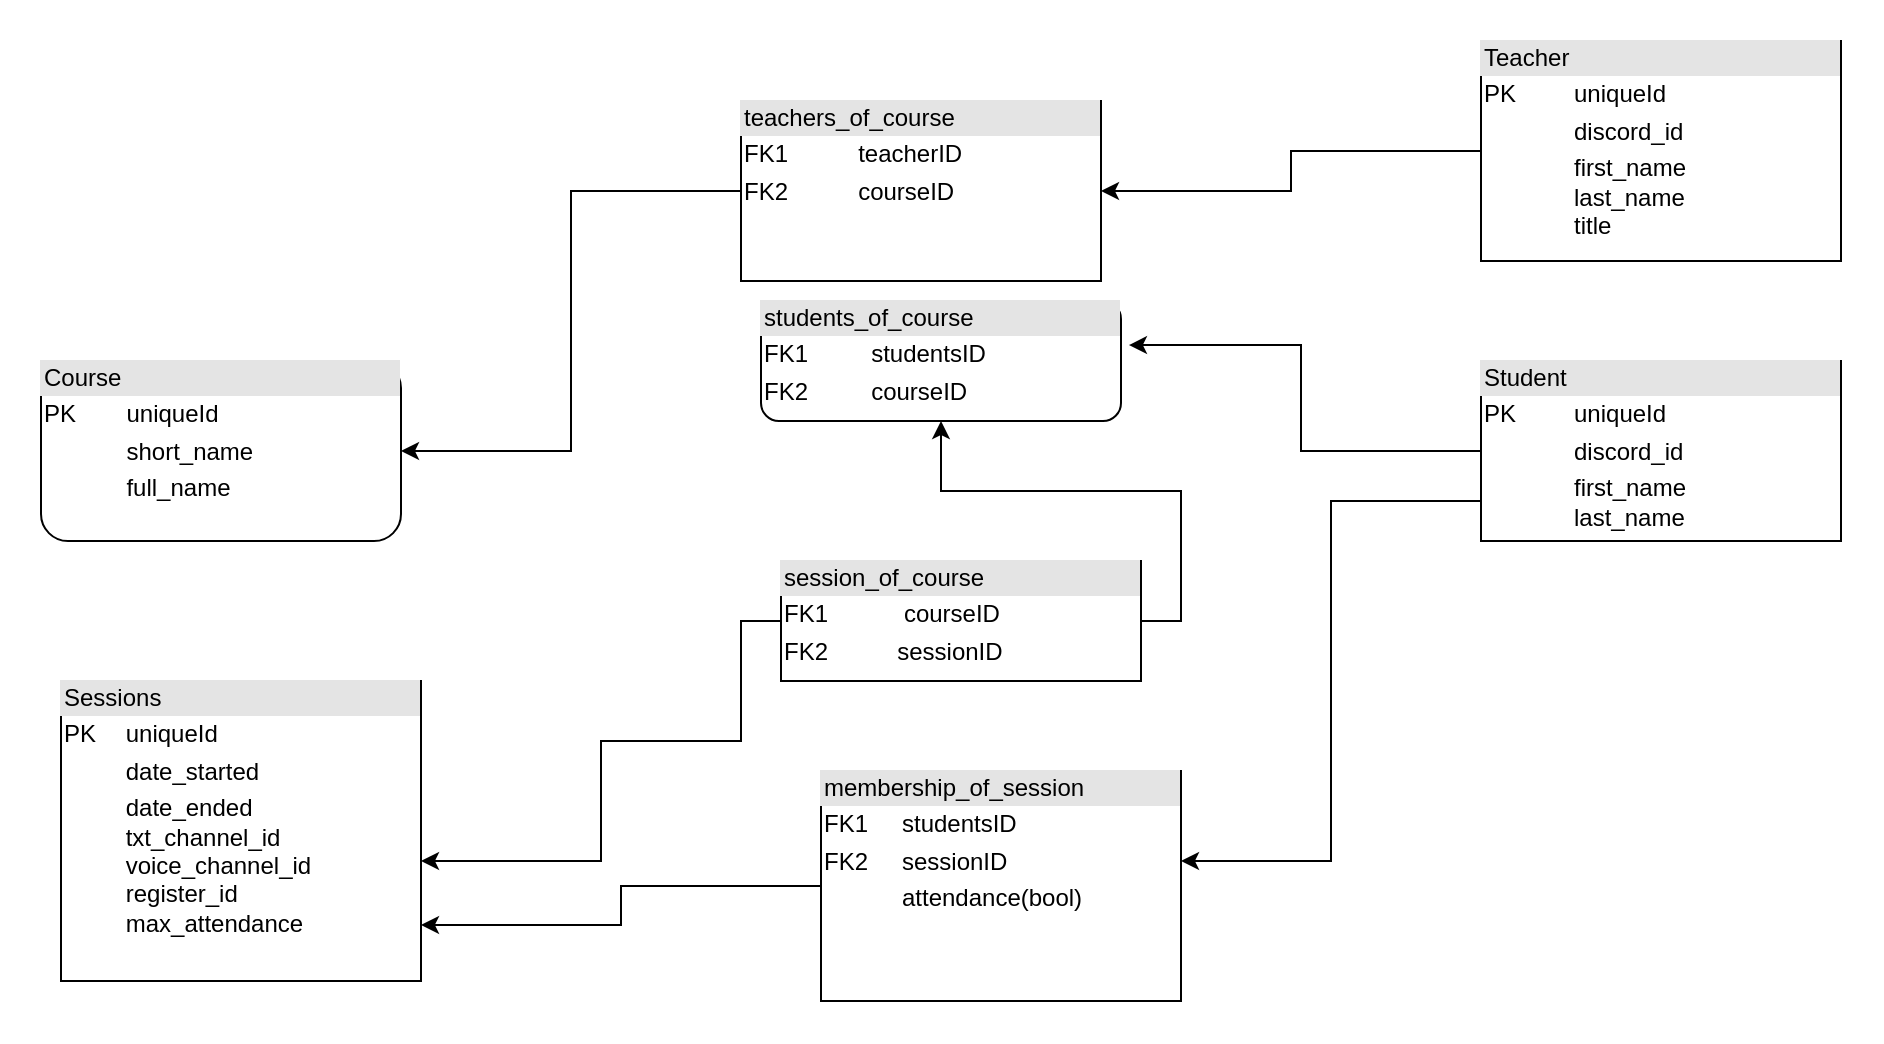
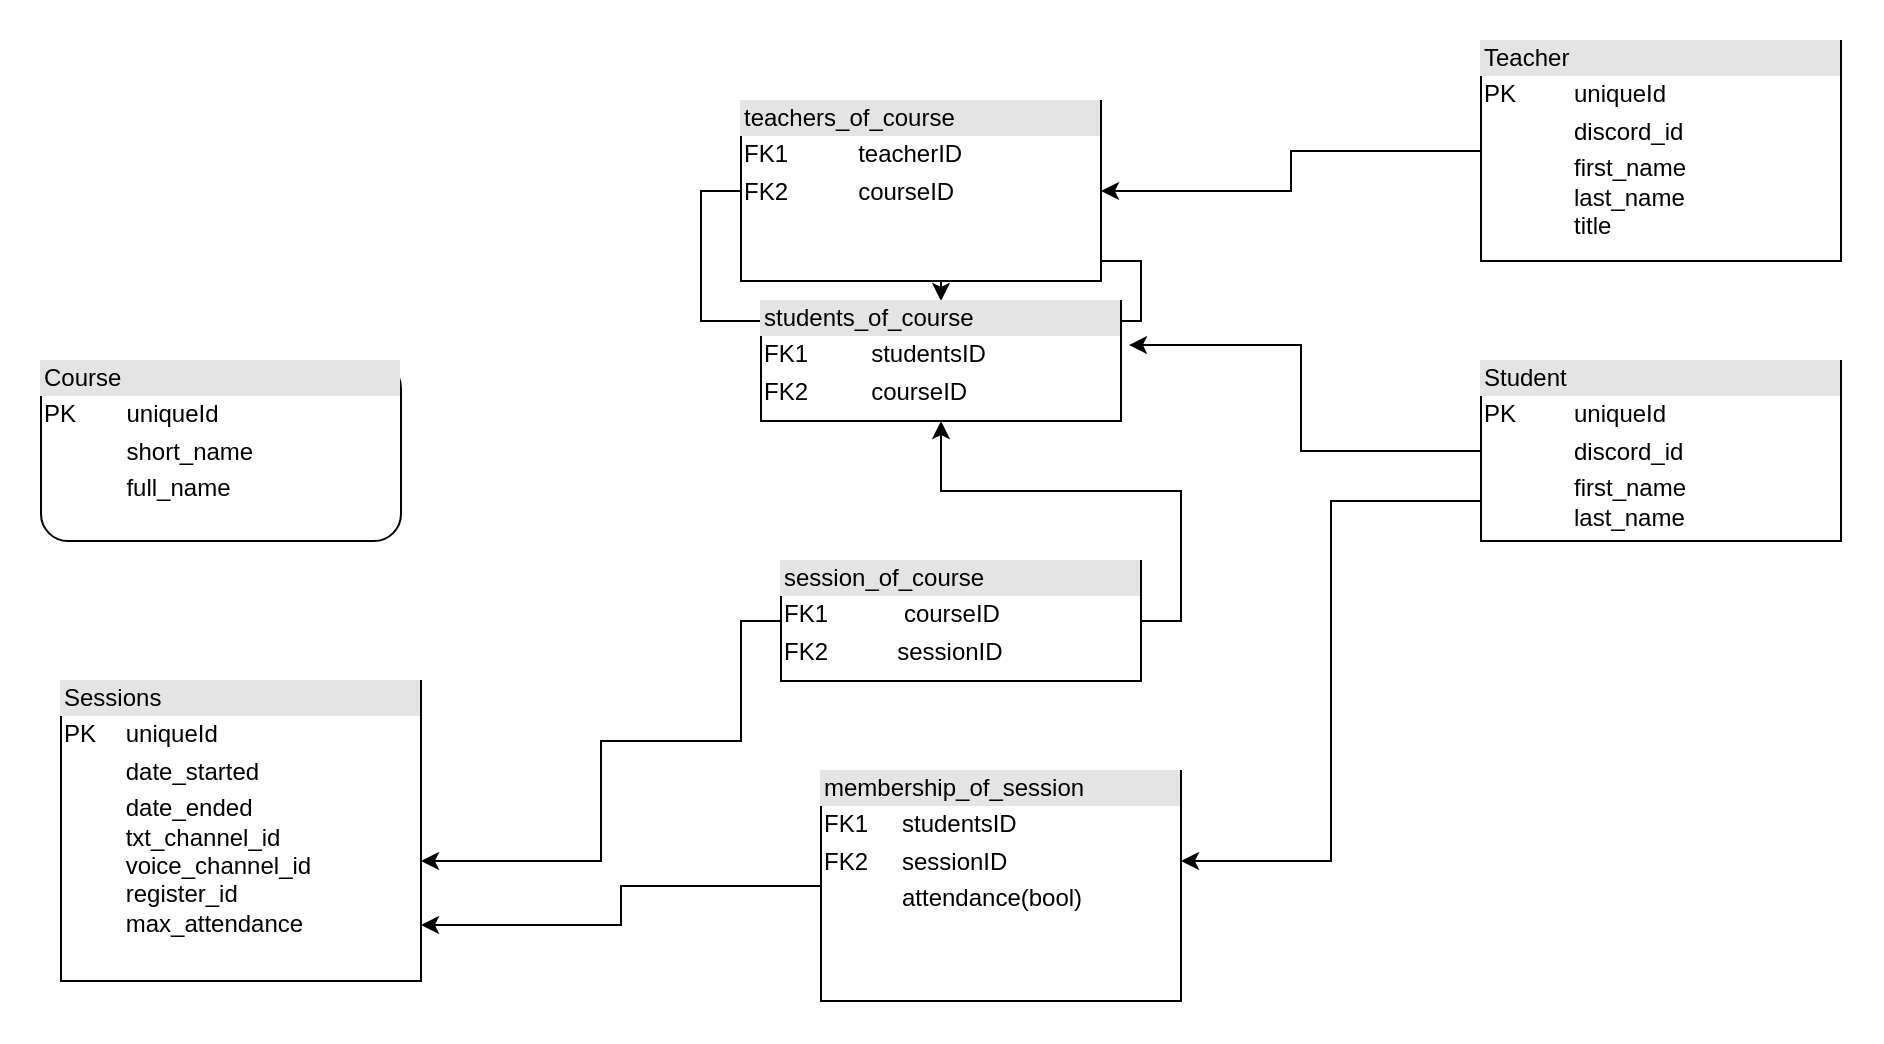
edge "teachers_of_course FK1 teacherID FK2 courseID" -> "Course PK uniqueId short_name full_name": now "teachers_of_course FK1 teacherID FK2 courseID" -> "students_of_course FK1 studentsID FK2 courseID"
node "students_of_course FK1 studentsID FK2 courseID": shape rounded rectangle -> rectangle
